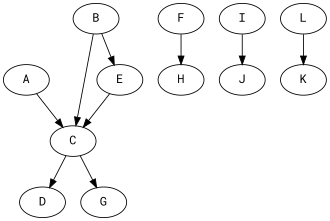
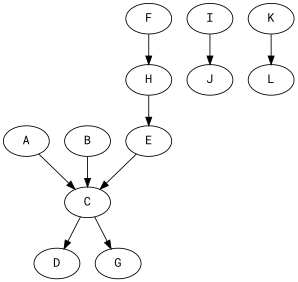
edge "B" -> "E": now "H" -> "E"
edge "L" -> "K": reversed
